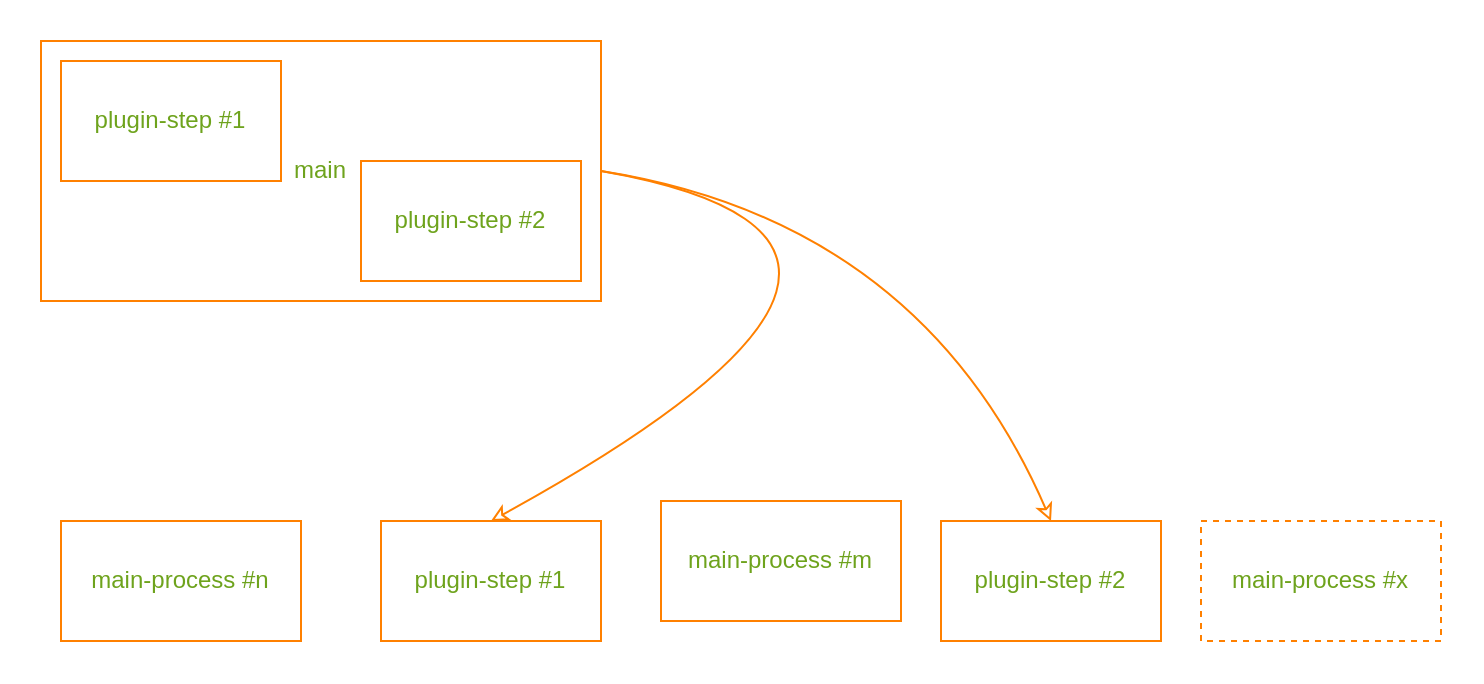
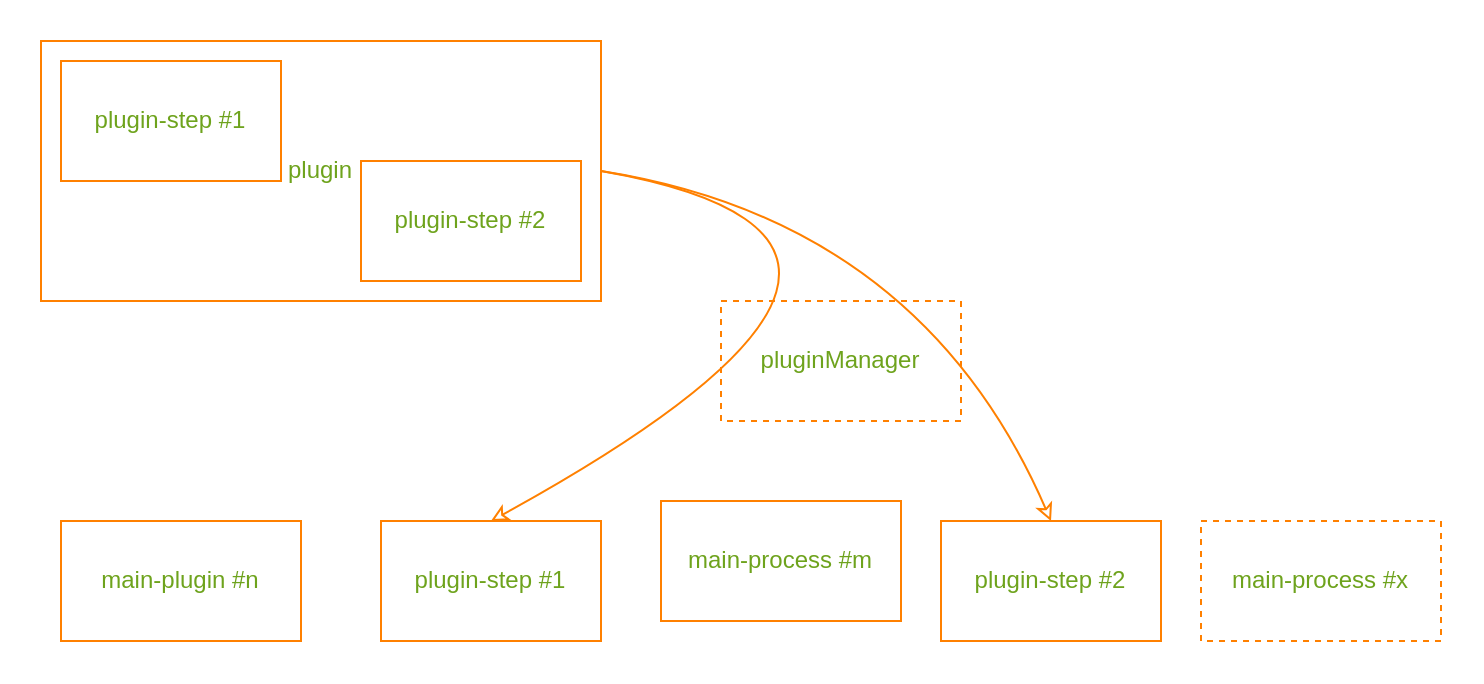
node "main": label "main" -> "plugin"
node "pluginManager": added
node "main-process #n": label "main-process #n" -> "main-plugin #n"
